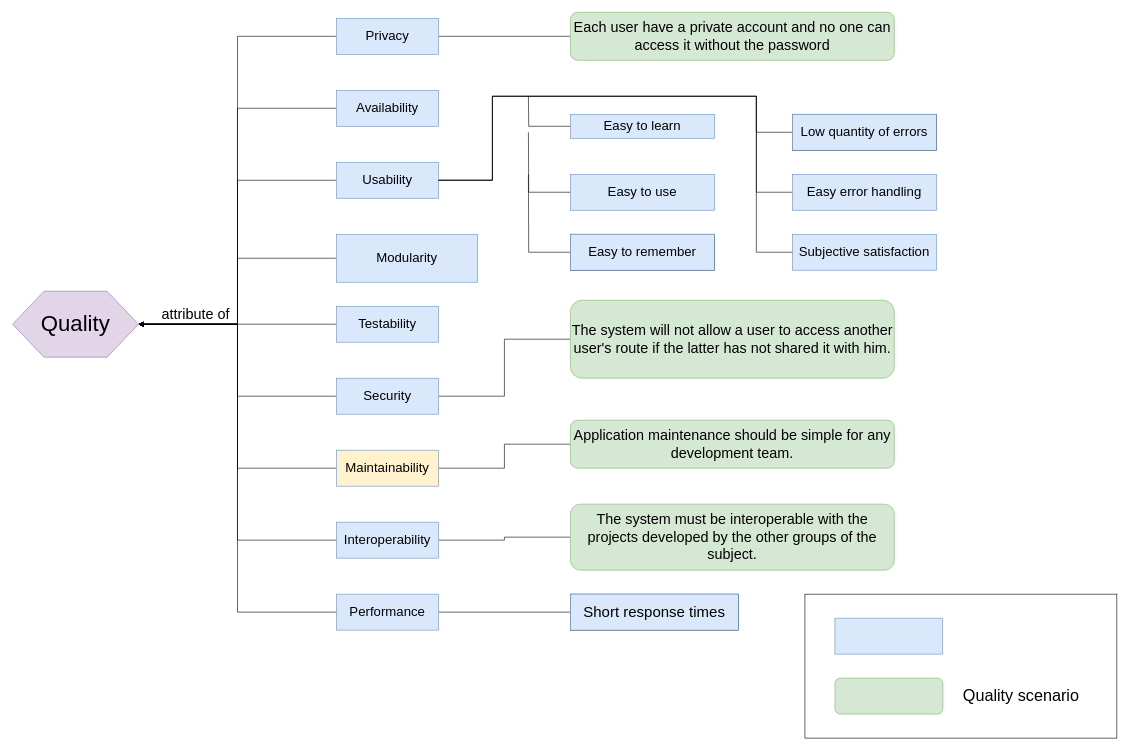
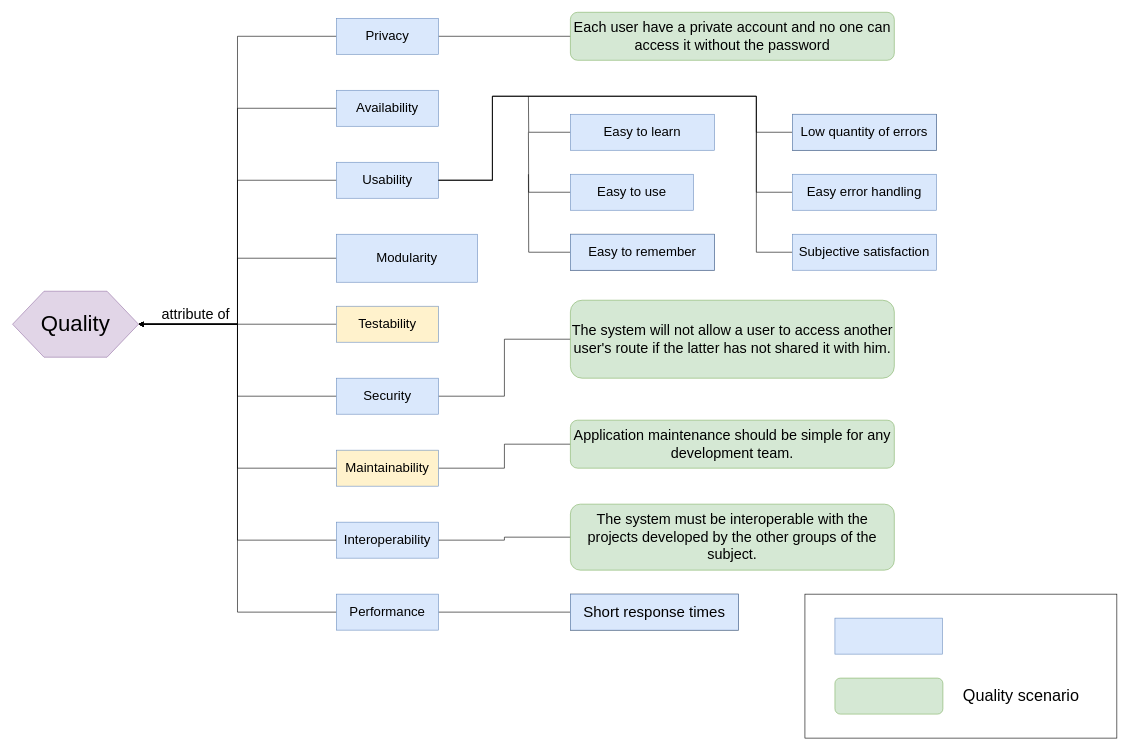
node "Easy to learn": size 144x24 -> 144x36
node "Easy to use": size 144x36 -> 123x36
node "Testability": fillcolor #dae8fc -> #fff2cc
